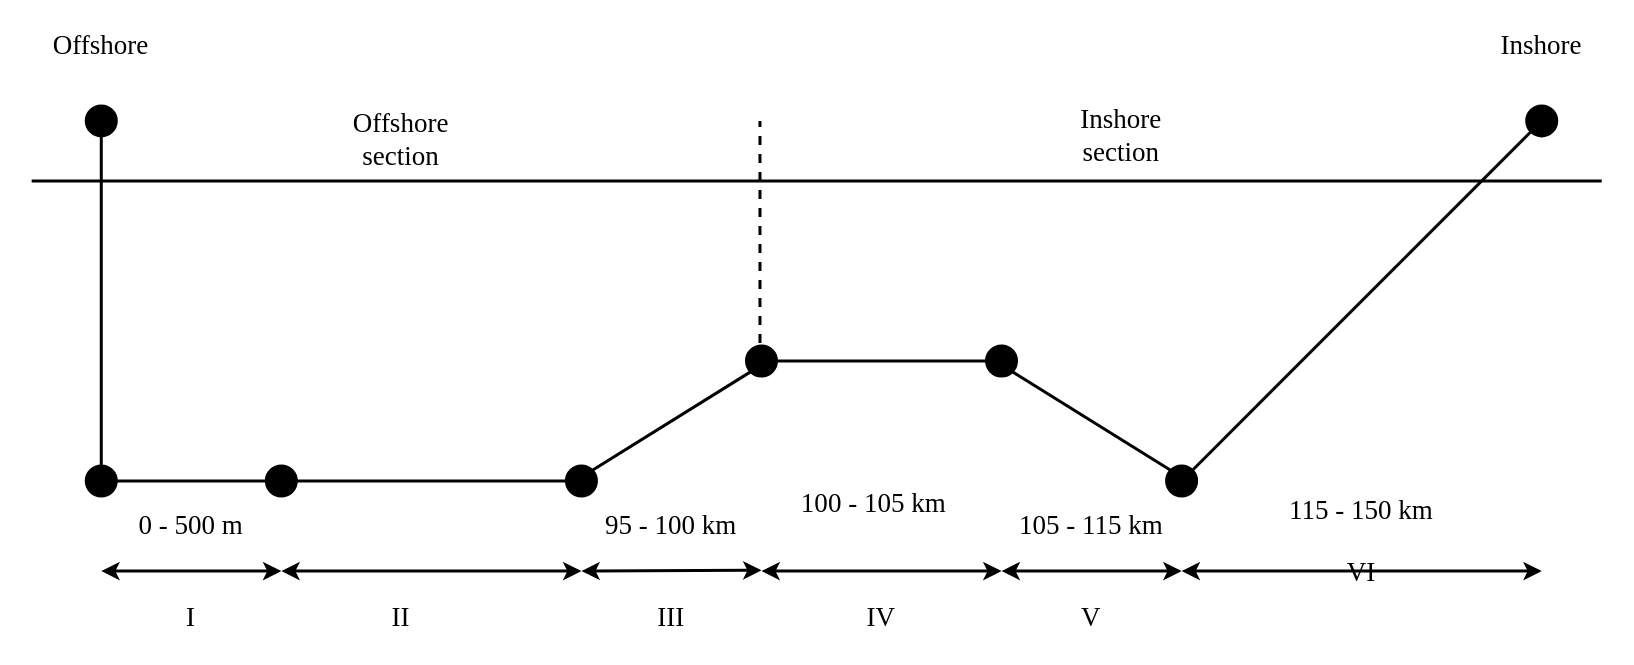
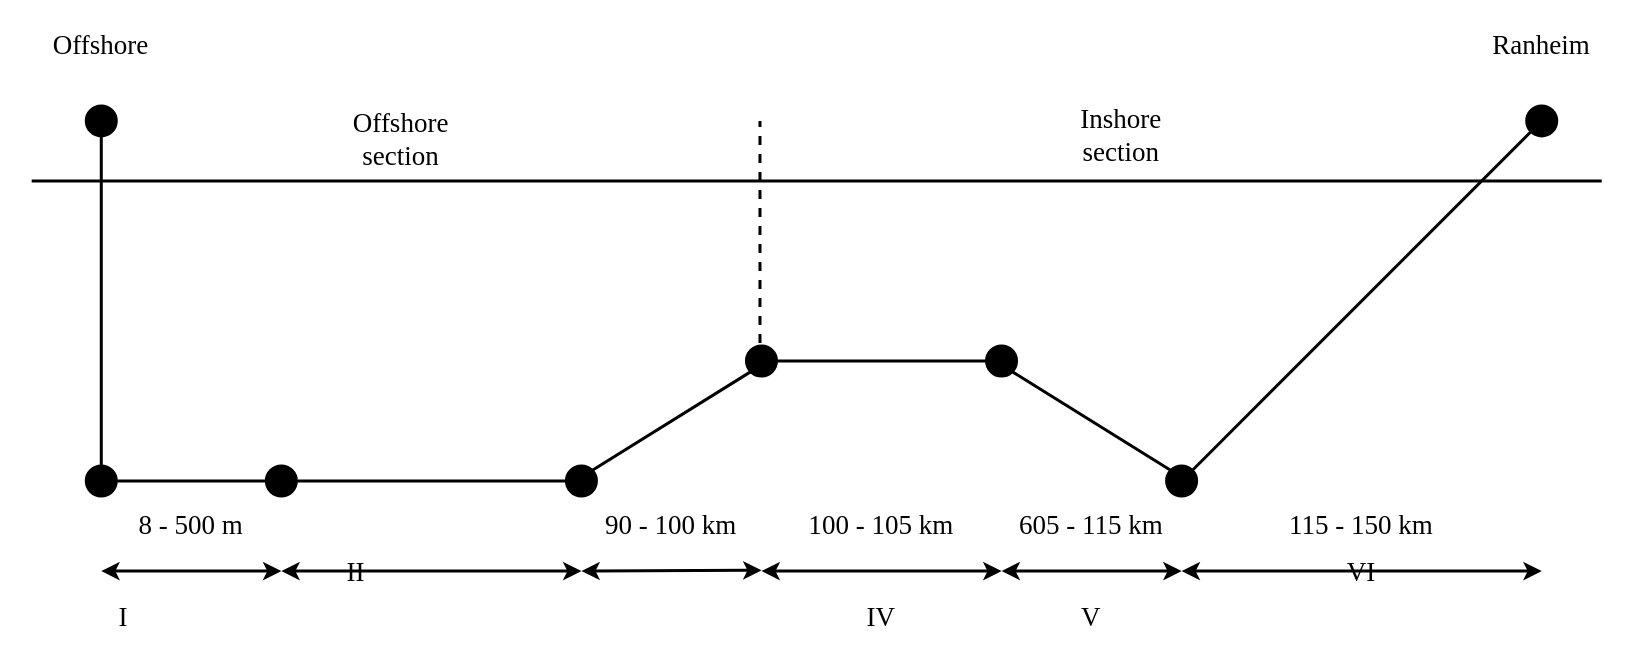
node "Inshore": label "Inshore" -> "Ranheim"
node "100 - 105 km": moved (874, 503) -> (881, 526)
node "115 - 150 km": moved (1361, 511) -> (1361, 526)
node "0 - 500 m": label "0 - 500 m" -> "8 - 500 m"
node "95 - 100 km": label "95 - 100 km" -> "90 - 100 km"
node "105 - 115 km": label "105 - 115 km" -> "605 - 115 km"
node "I": moved (191, 617) -> (124, 617)
node "II": moved (401, 617) -> (356, 572)
node "III": removed
